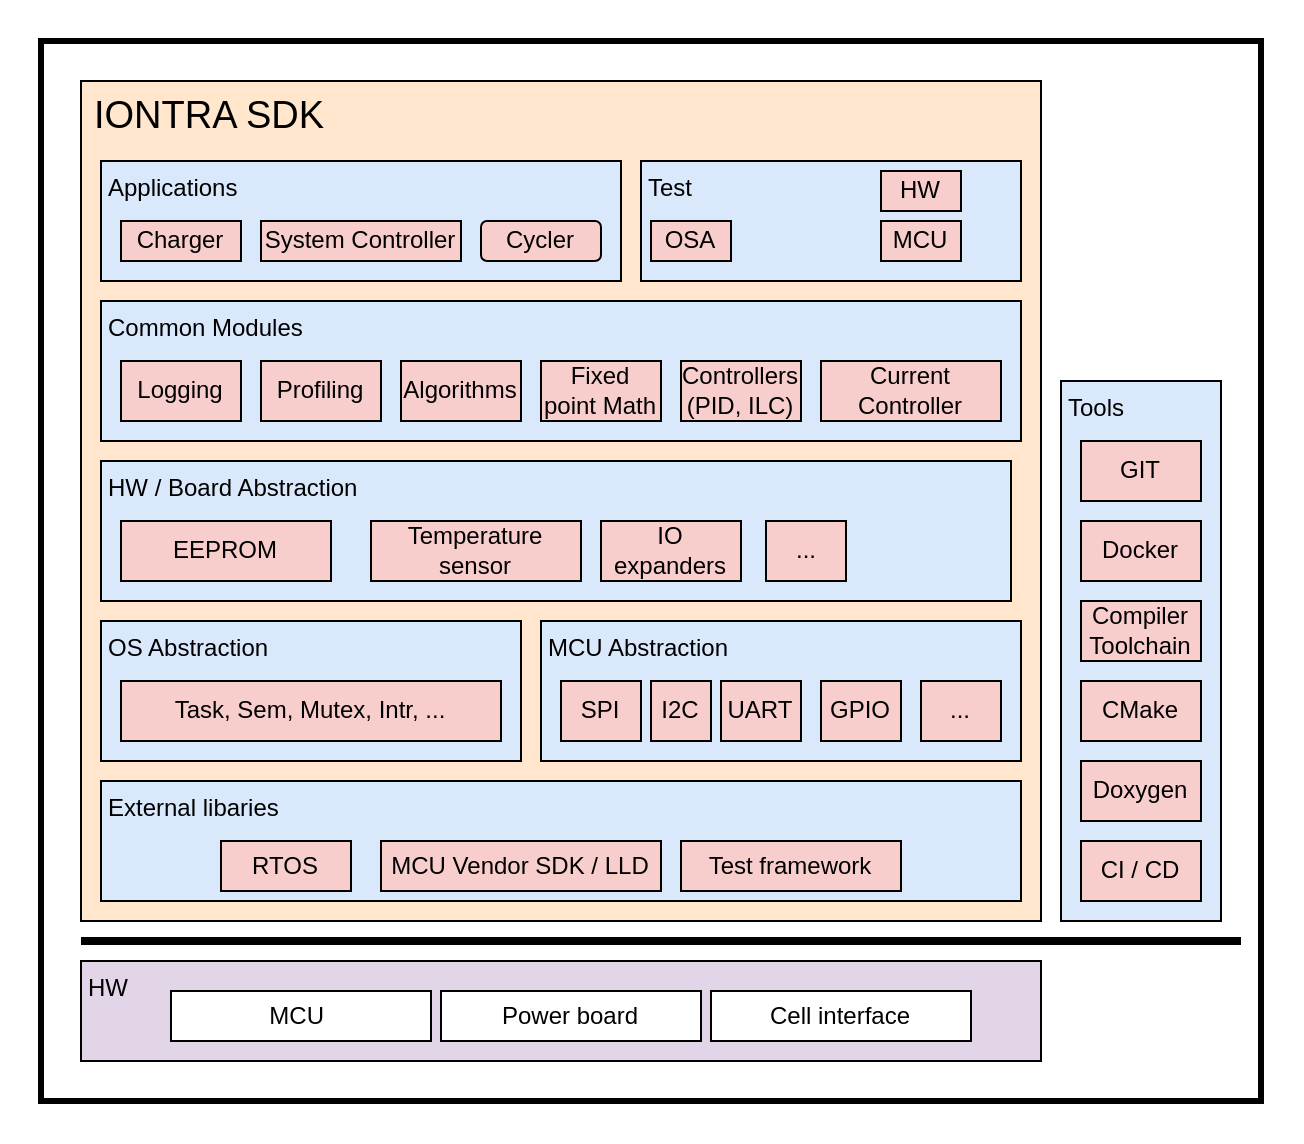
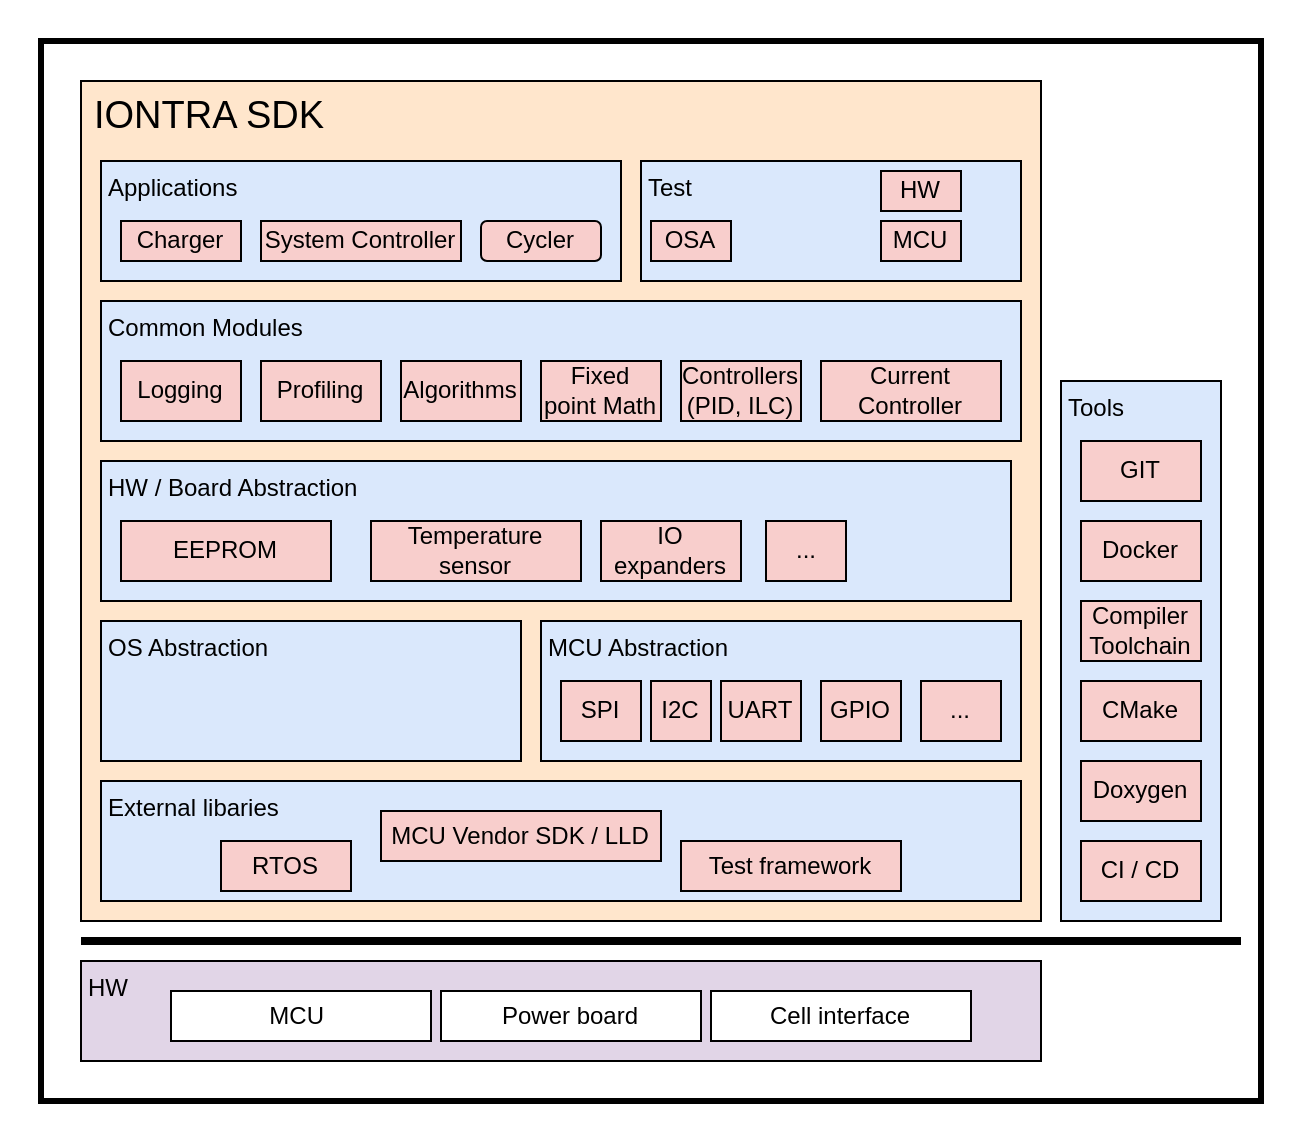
node "Task, Sem, Mutex, Intr, ...": removed
node "MCU Vendor SDK / LLD": moved (521, 866) -> (521, 836)
